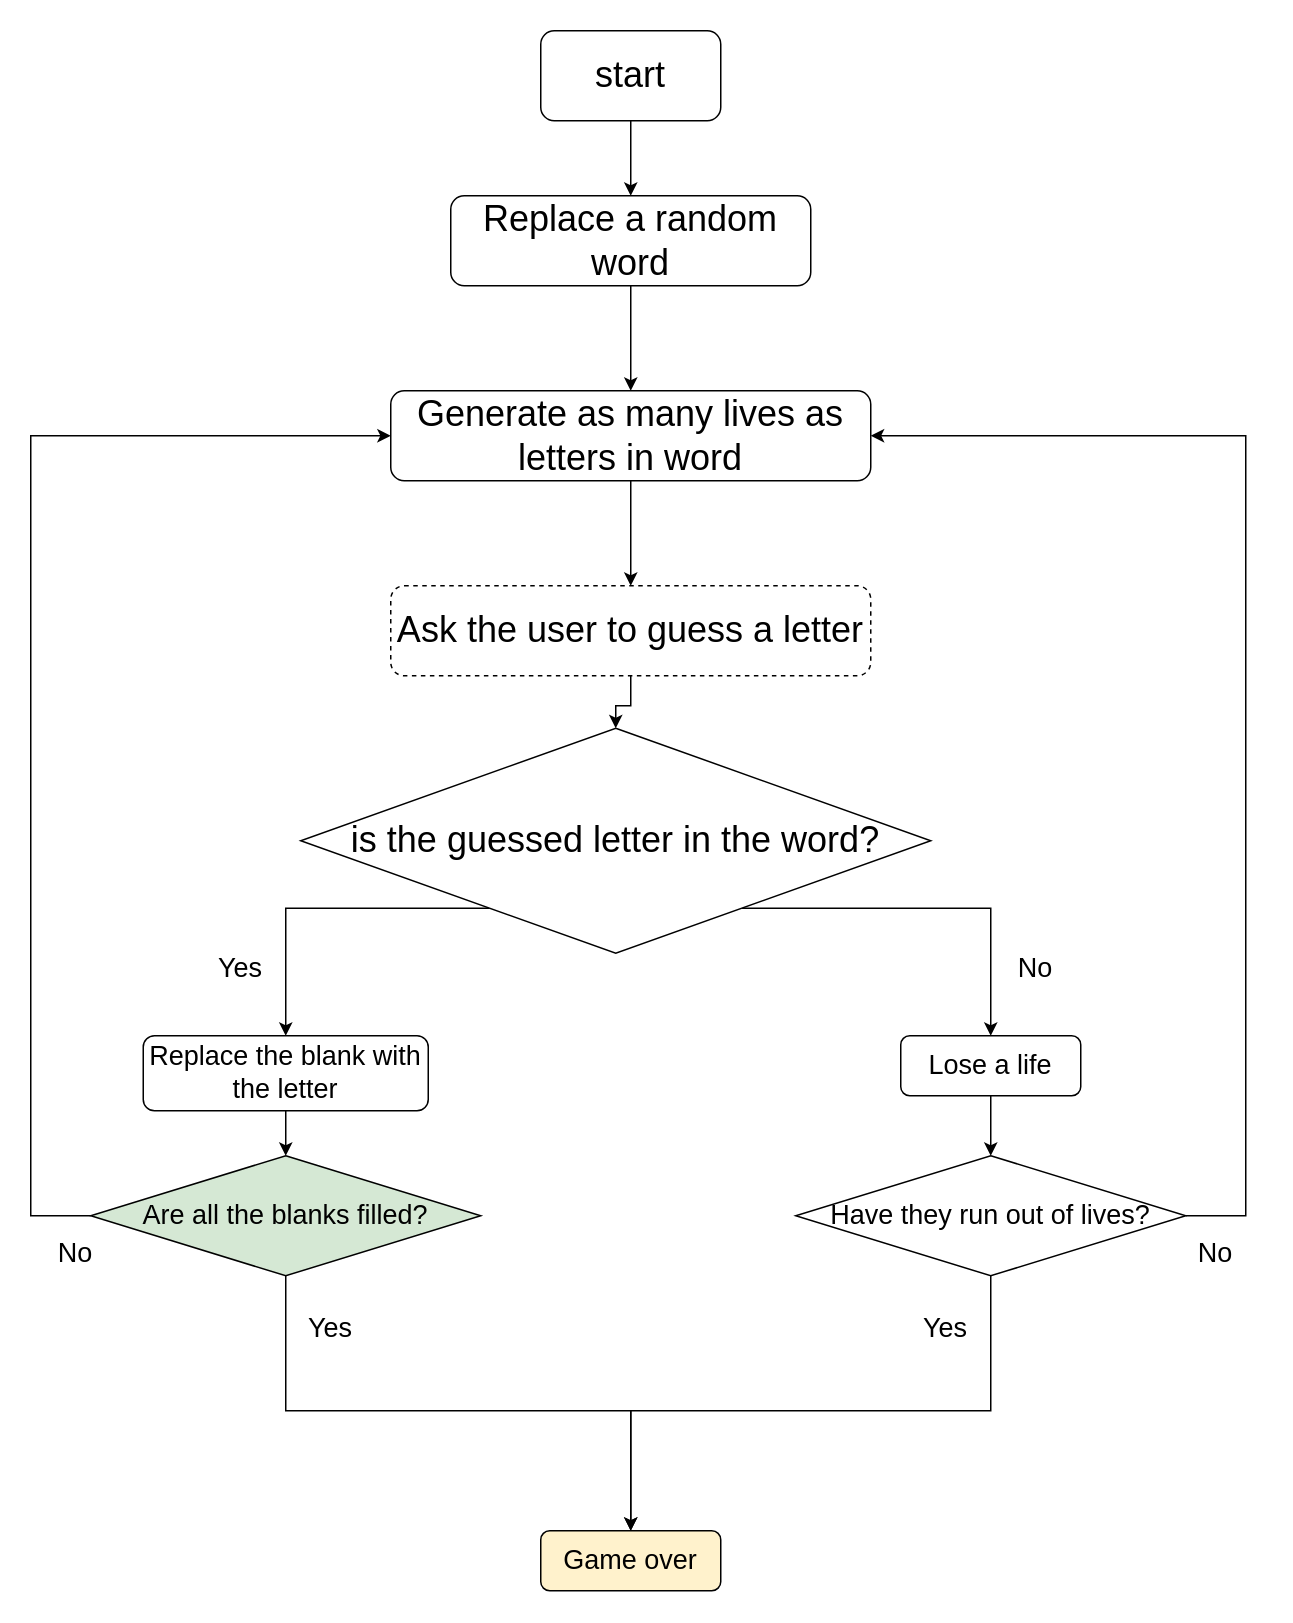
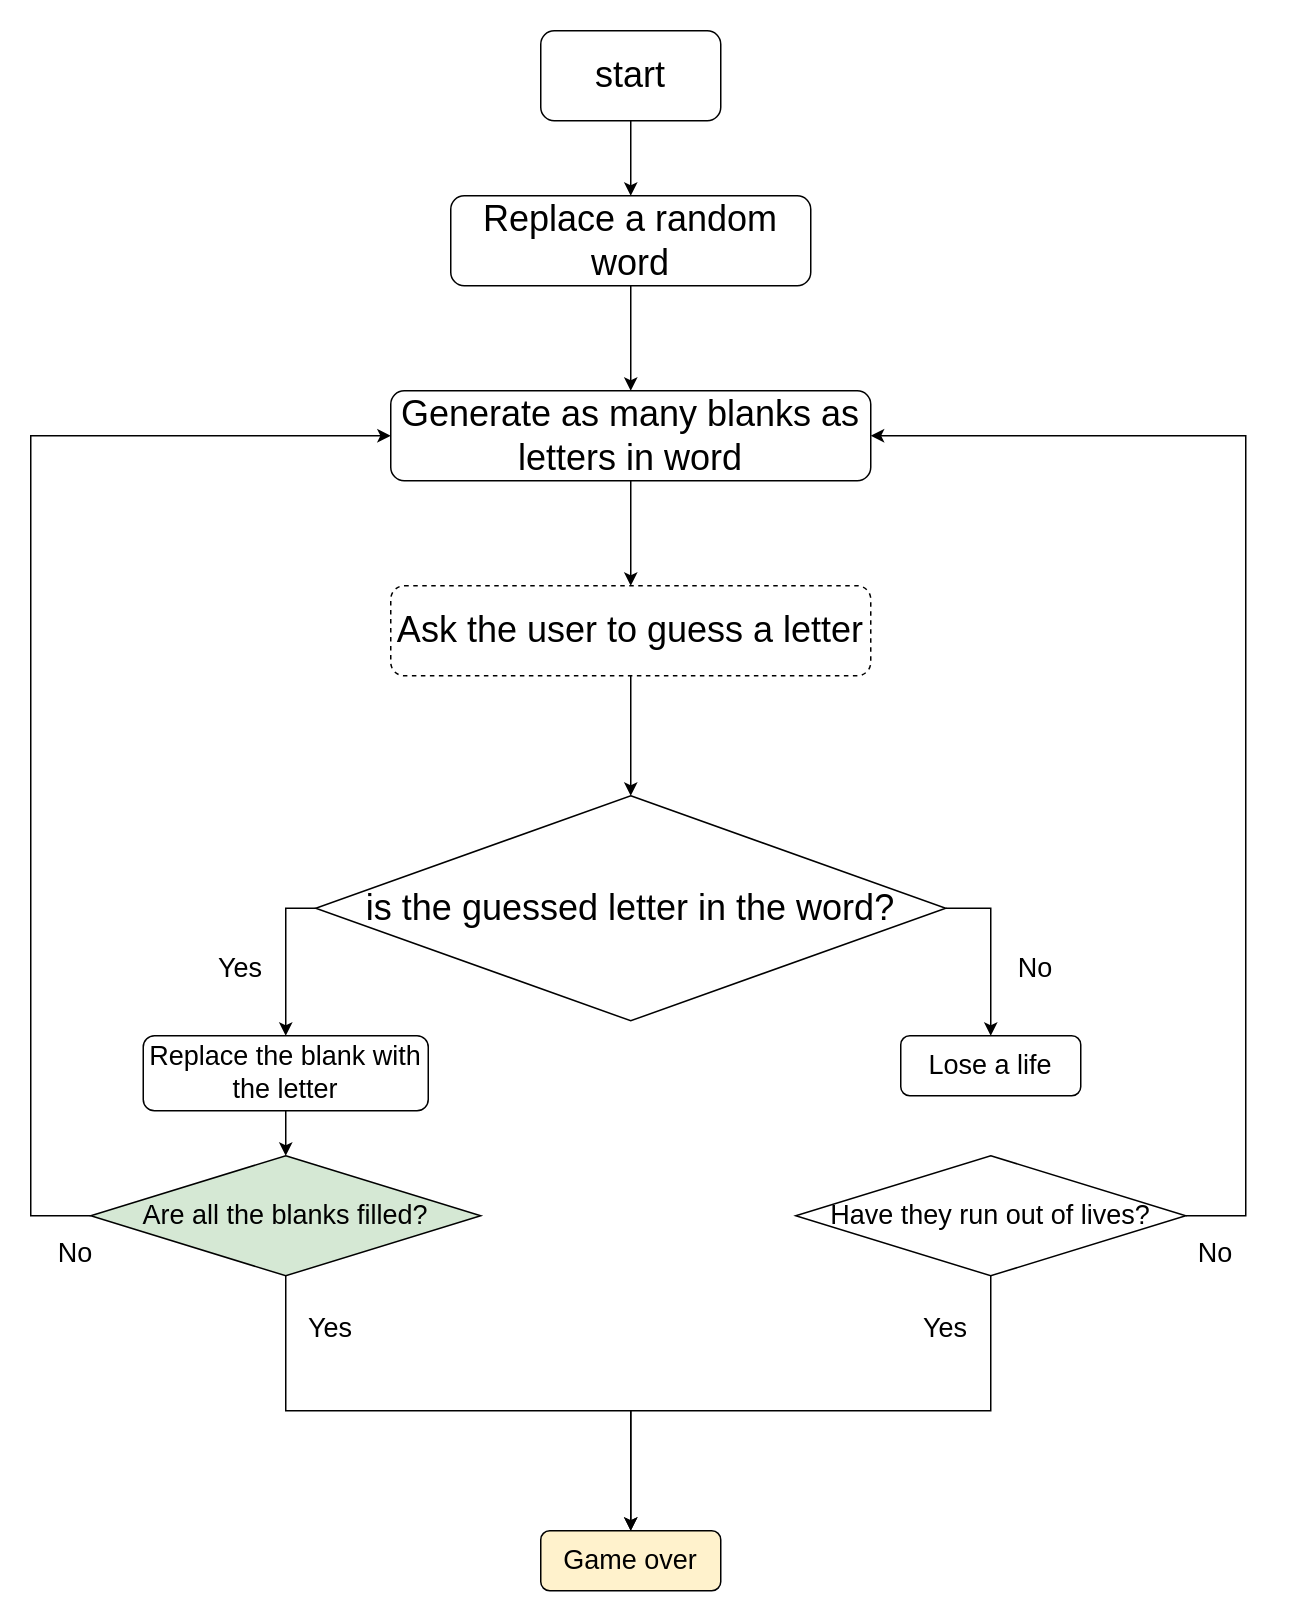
node "Generate as many lives as letters in word": label "Generate as many lives as letters in word" -> "Generate as many blanks as letters in word"
node "is the guessed letter in the word?": moved (616, 841) -> (631, 908)
edge "Lose a life" -> "Have they run out of lives?": removed
